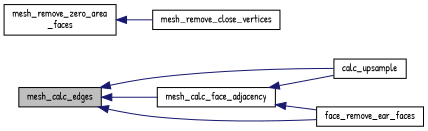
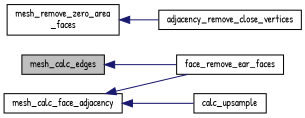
node "mesh_remove_close_vertices": label "mesh_remove_close_vertices" -> "adjacency_remove_close_vertices"
edge "calc_upsample" -> "mesh_calc_edges": removed
edge "mesh_calc_face_adjacency" -> "mesh_calc_edges": removed
